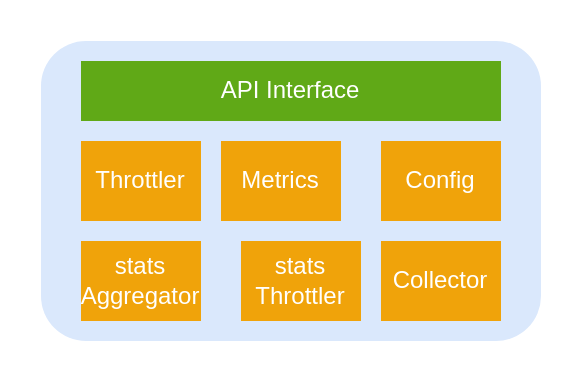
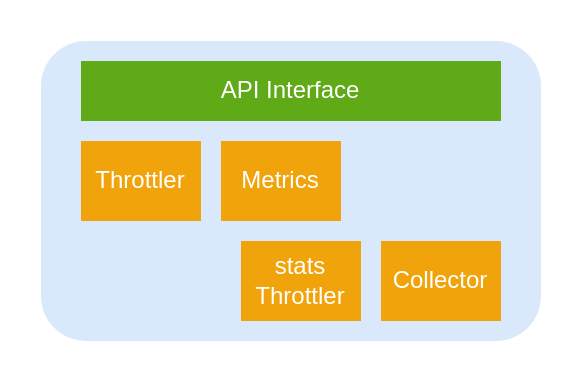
node "Config": removed
node "stats Aggregator": removed
